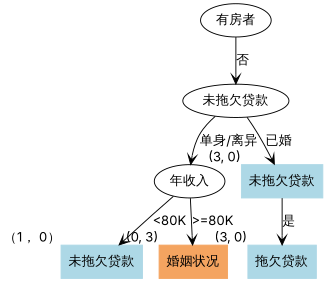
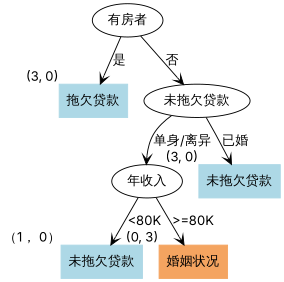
edge "未拖欠贷款 (3, 0)" -> "拖欠贷款 (3, 0)": now "有房者" -> "拖欠贷款 (3, 0)"
